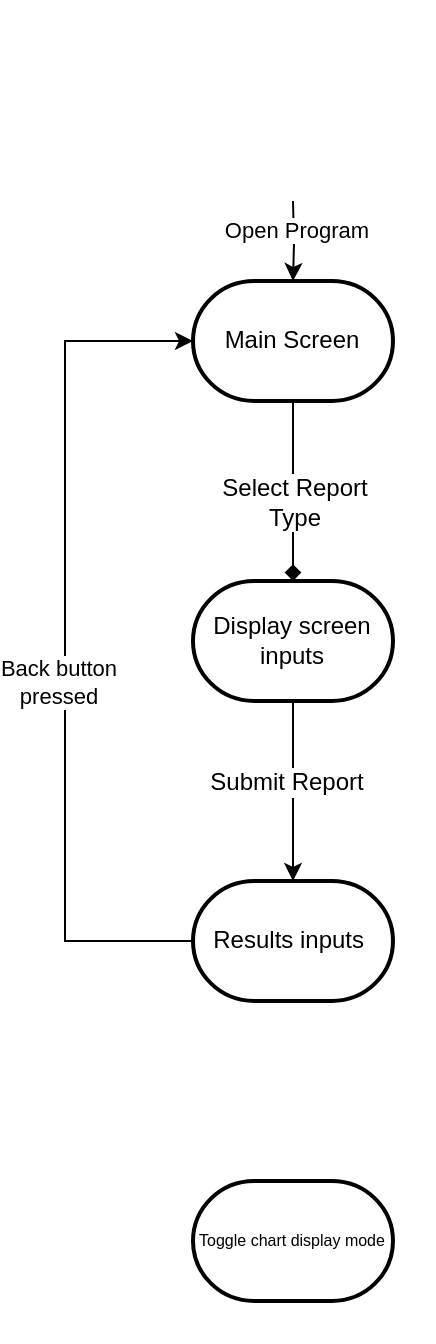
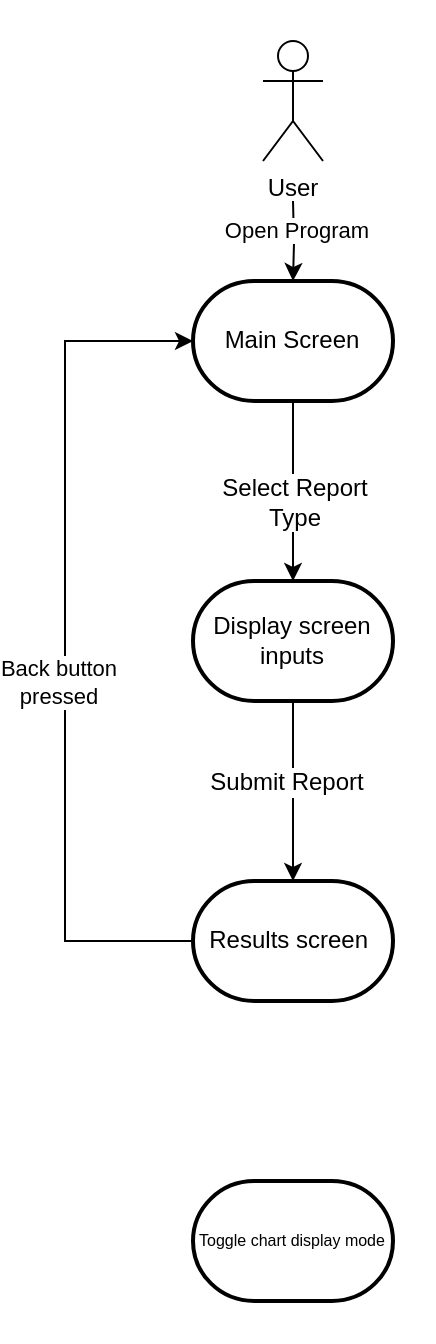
node "User": added
edge "Main Screen" -> "Display screen inputs": arrowhead diamond -> classic
node "Results inputs": label "Results inputs" -> "Results screen"
